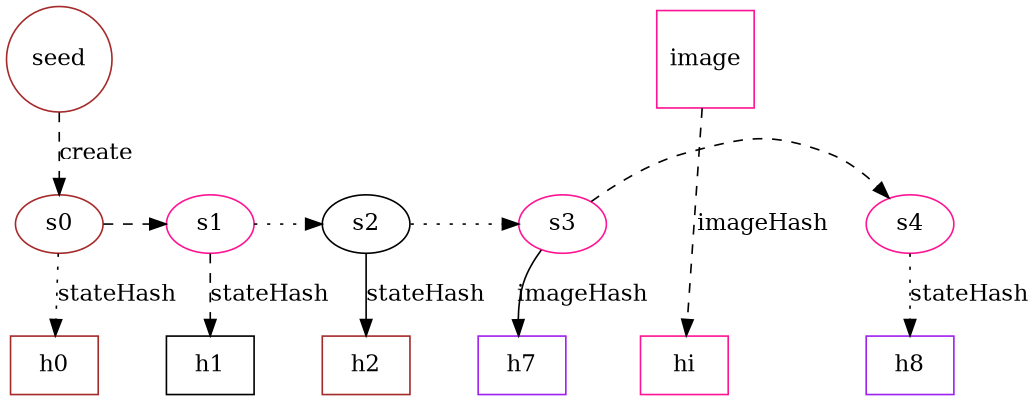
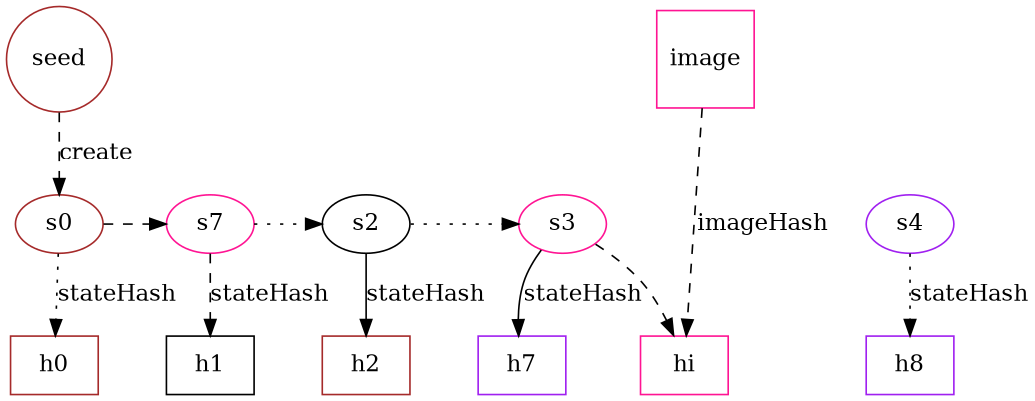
edge "s3" -> "s4": now "s3" -> "hi"
node "s1": label "s1" -> "s7"
node "s4": color deeppink -> purple
edge "s3" -> "h7": label "imageHash" -> "stateHash"
